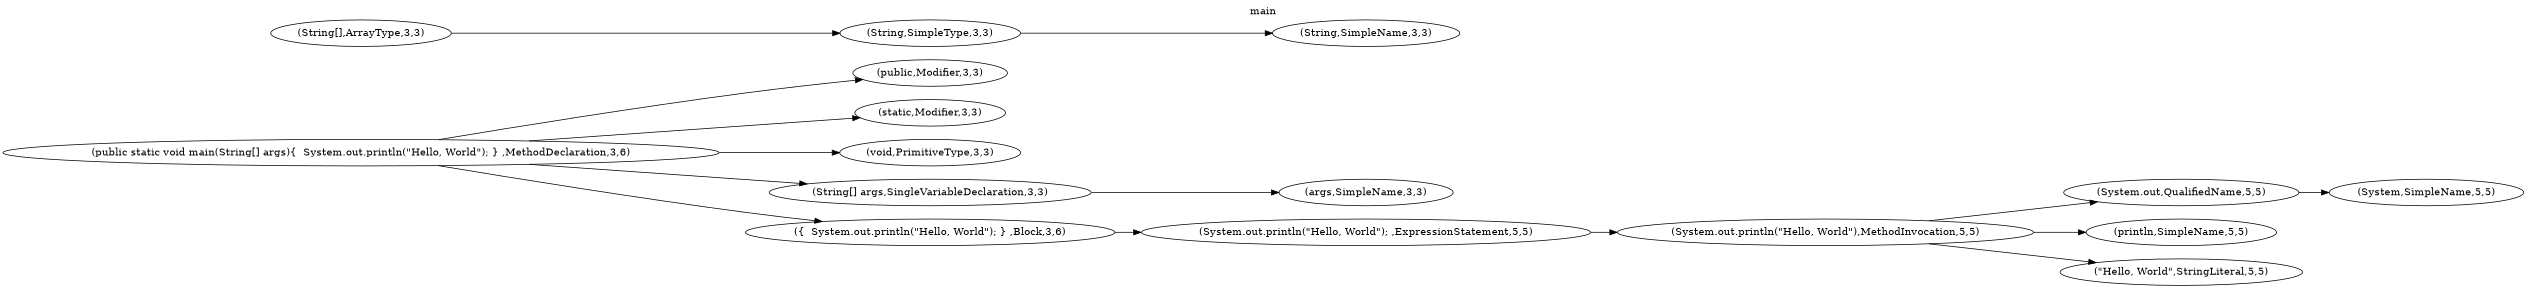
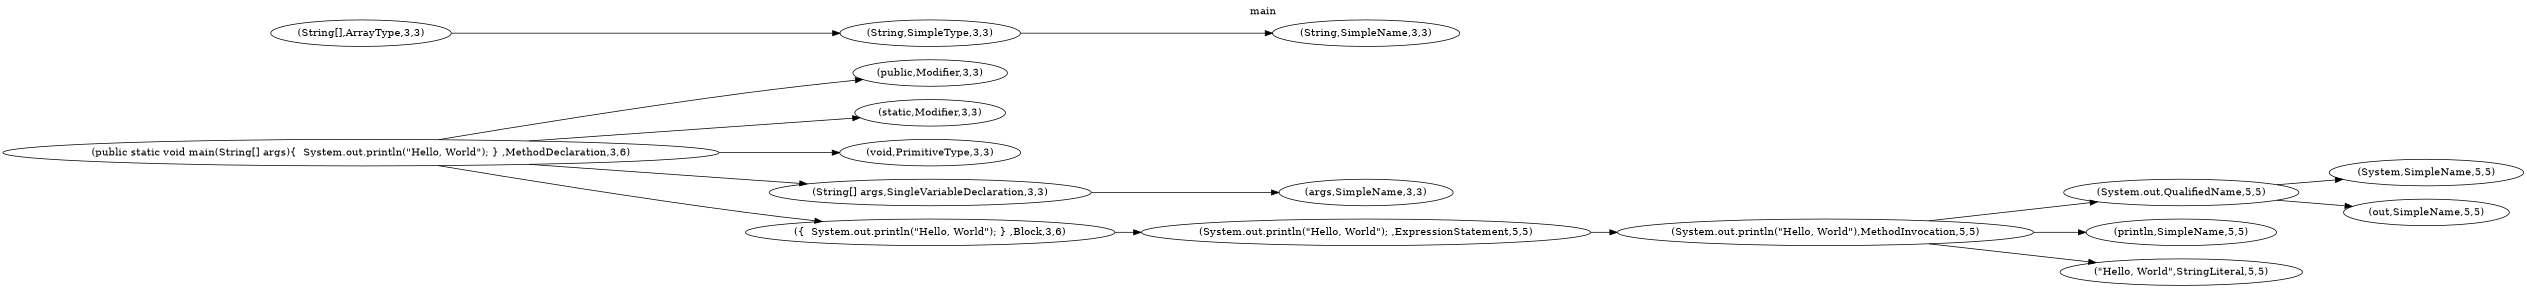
node "(out,SimpleName,5,5)": added
